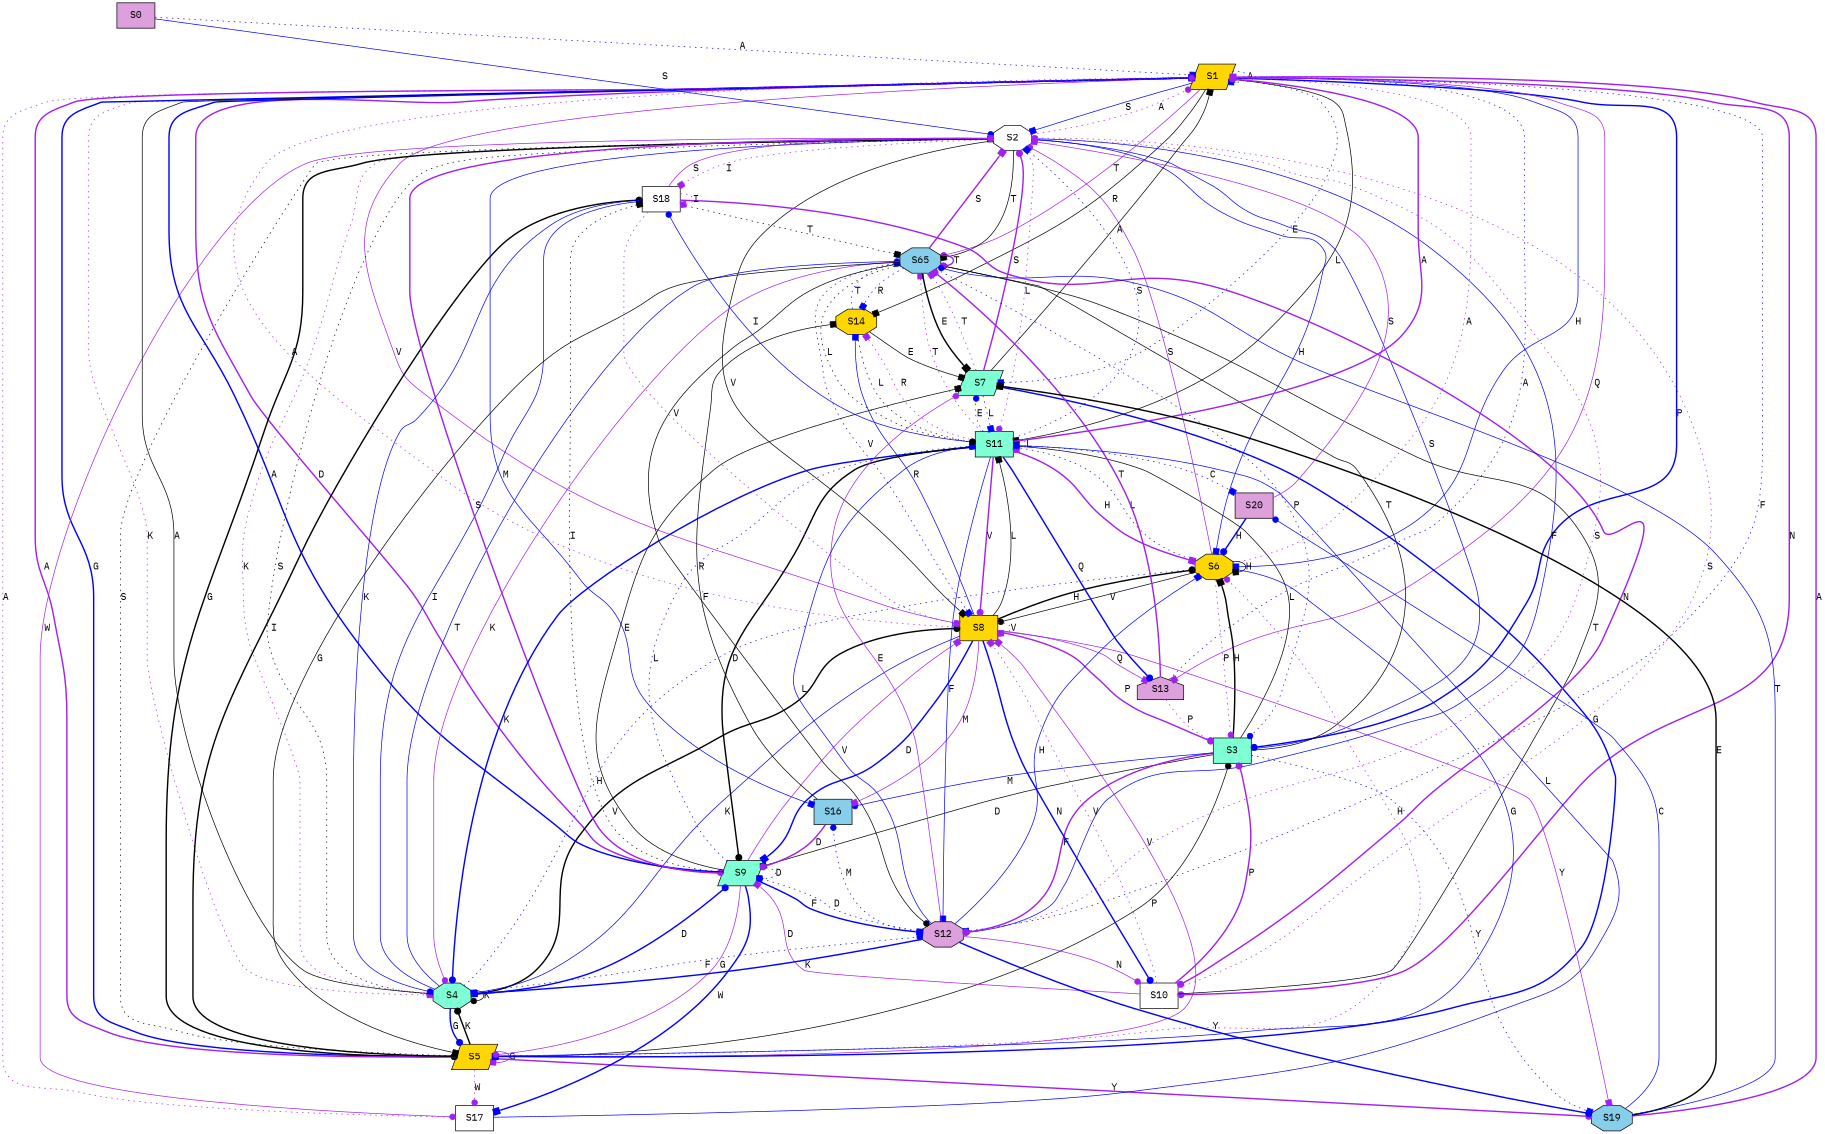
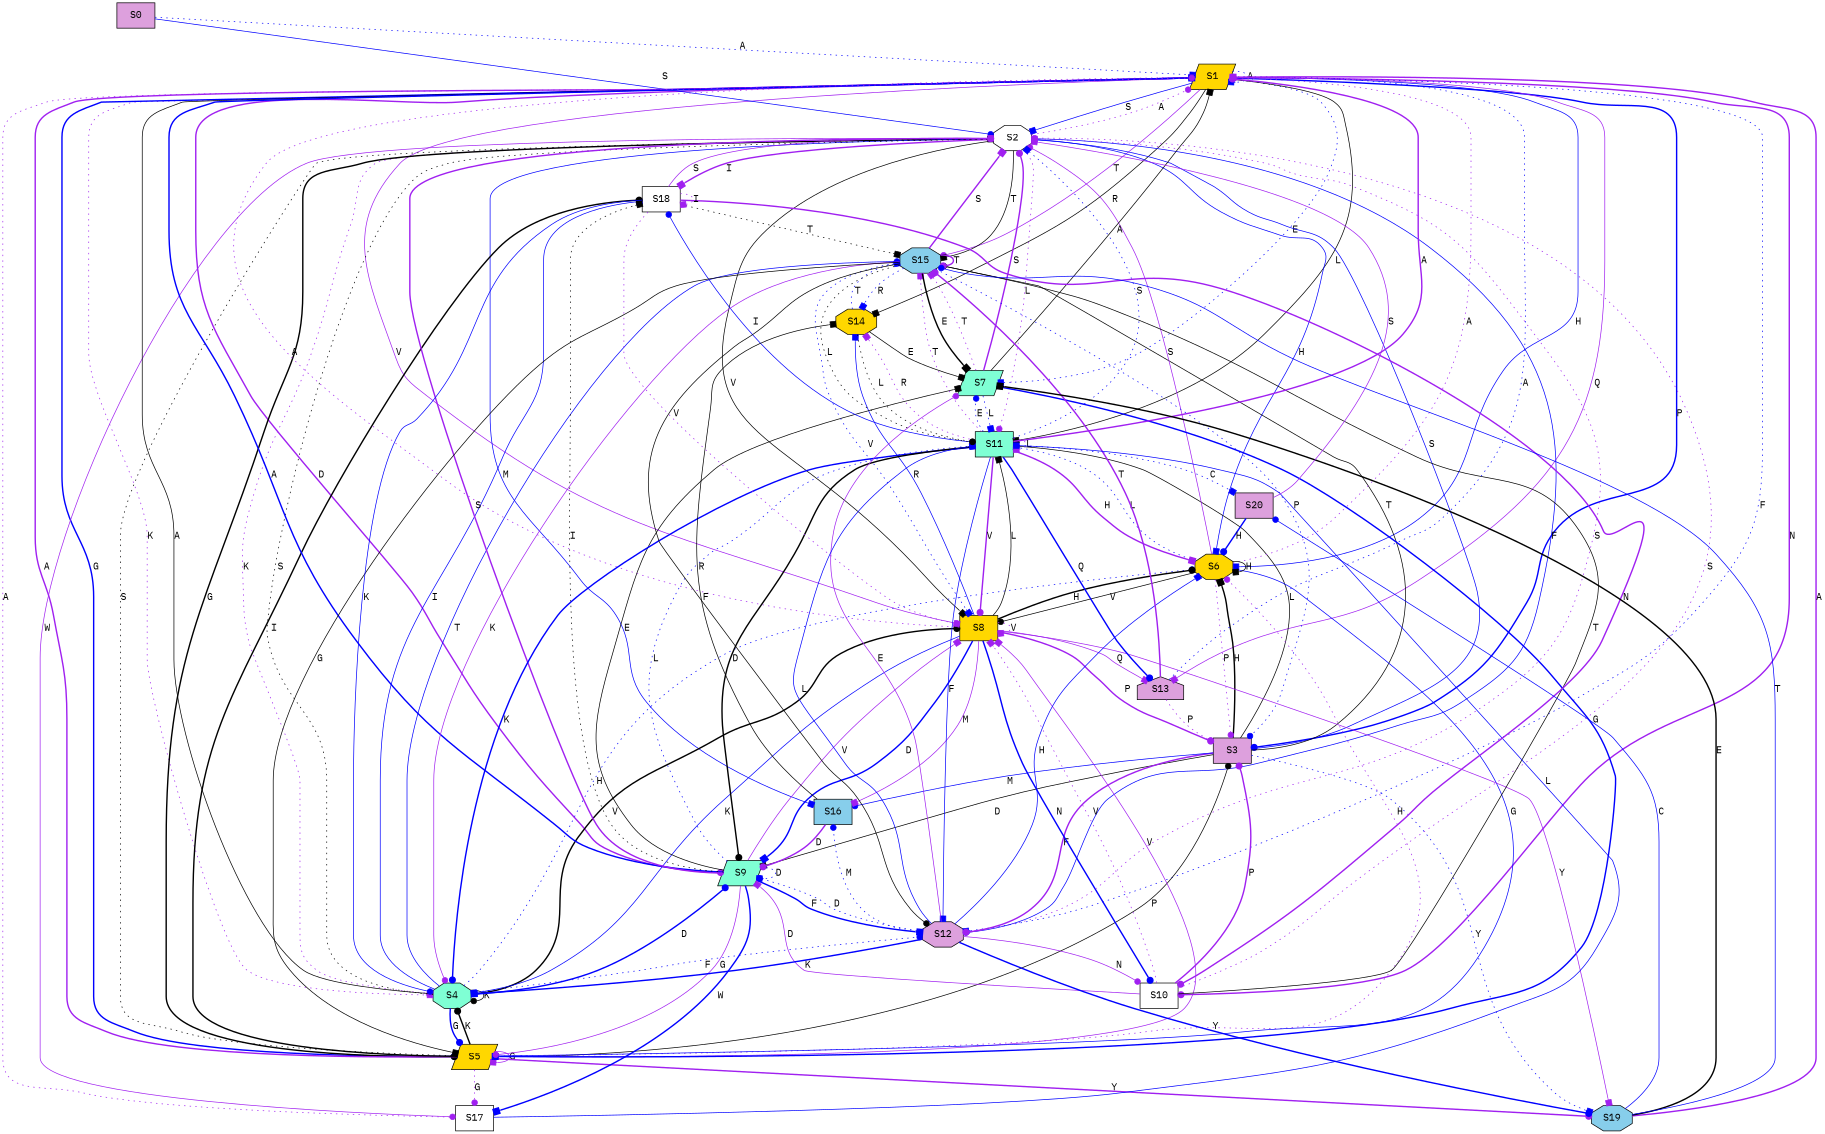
edge "S2" -> "S18": style dotted -> bold
node "S65": label "S65" -> "S15"
node "S3": fillcolor aquamarine -> plum
edge "S5" -> "S17": label "W" -> "G"
